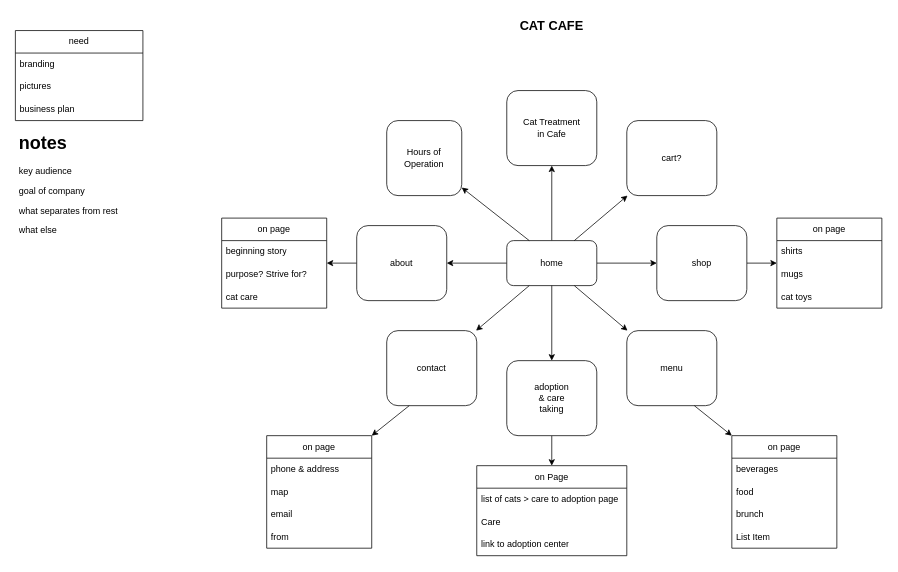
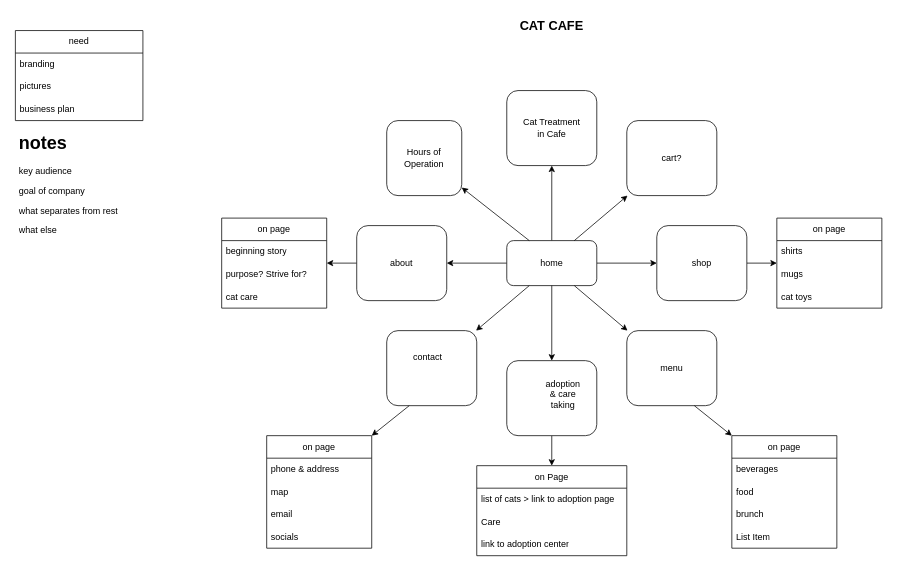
node "contact": moved (432, 368) -> (428, 357)
node "adoption & care taking": moved (552, 398) -> (563, 394)
node "list of cats > care to adoption page": label "list of cats > care to adoption page" -> "list of cats > link to adoption page"
node "from": label "from" -> "socials"
